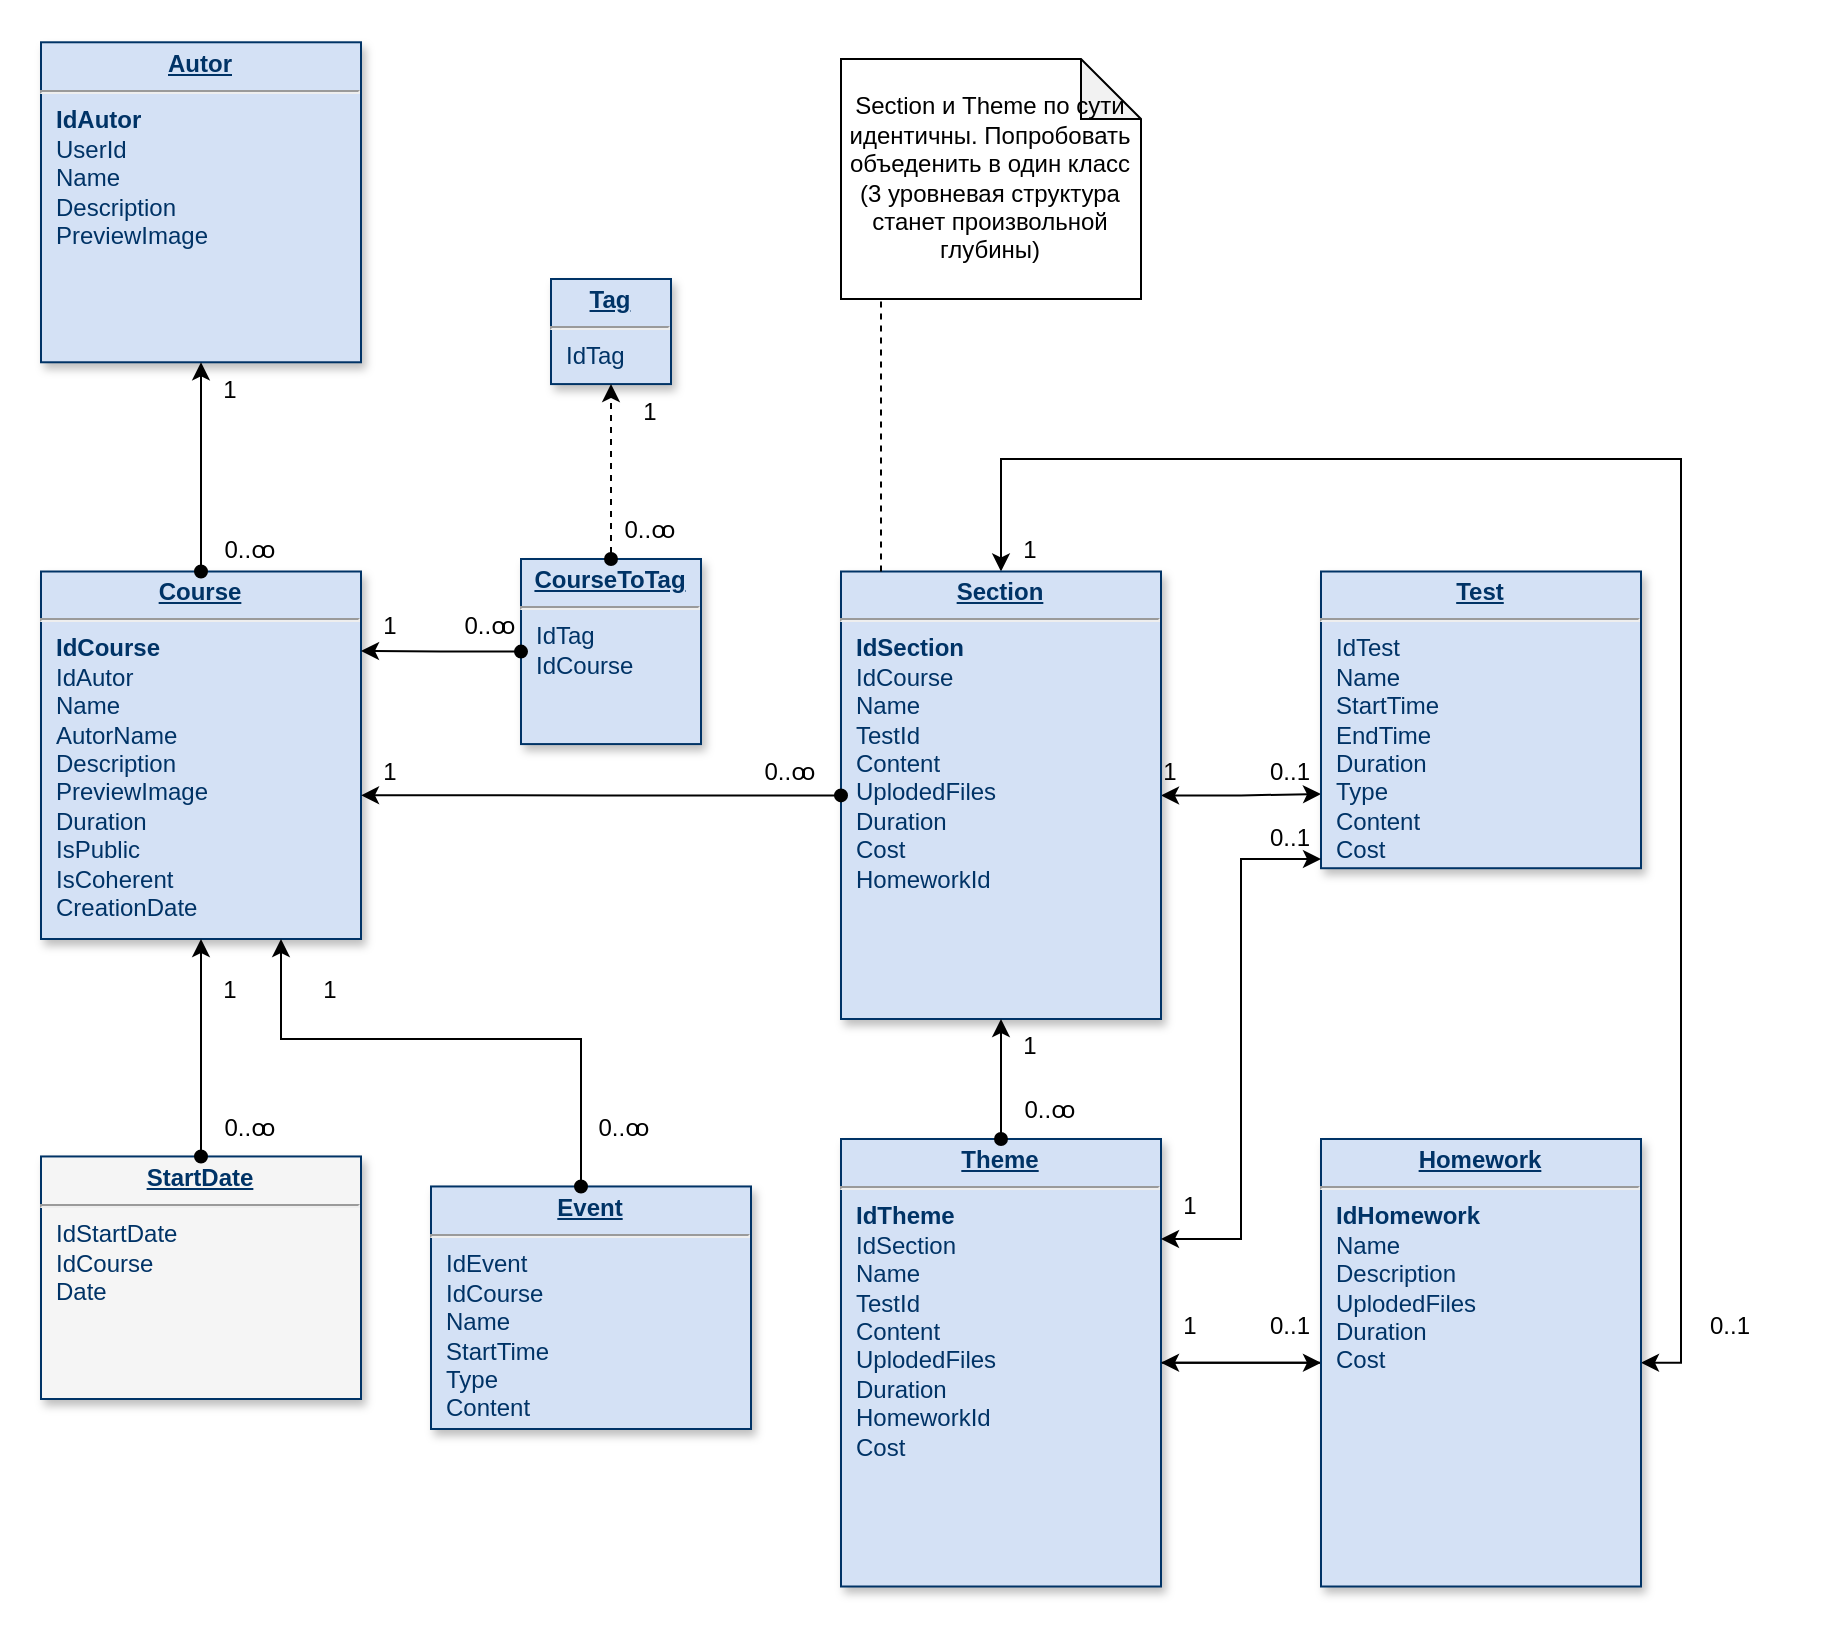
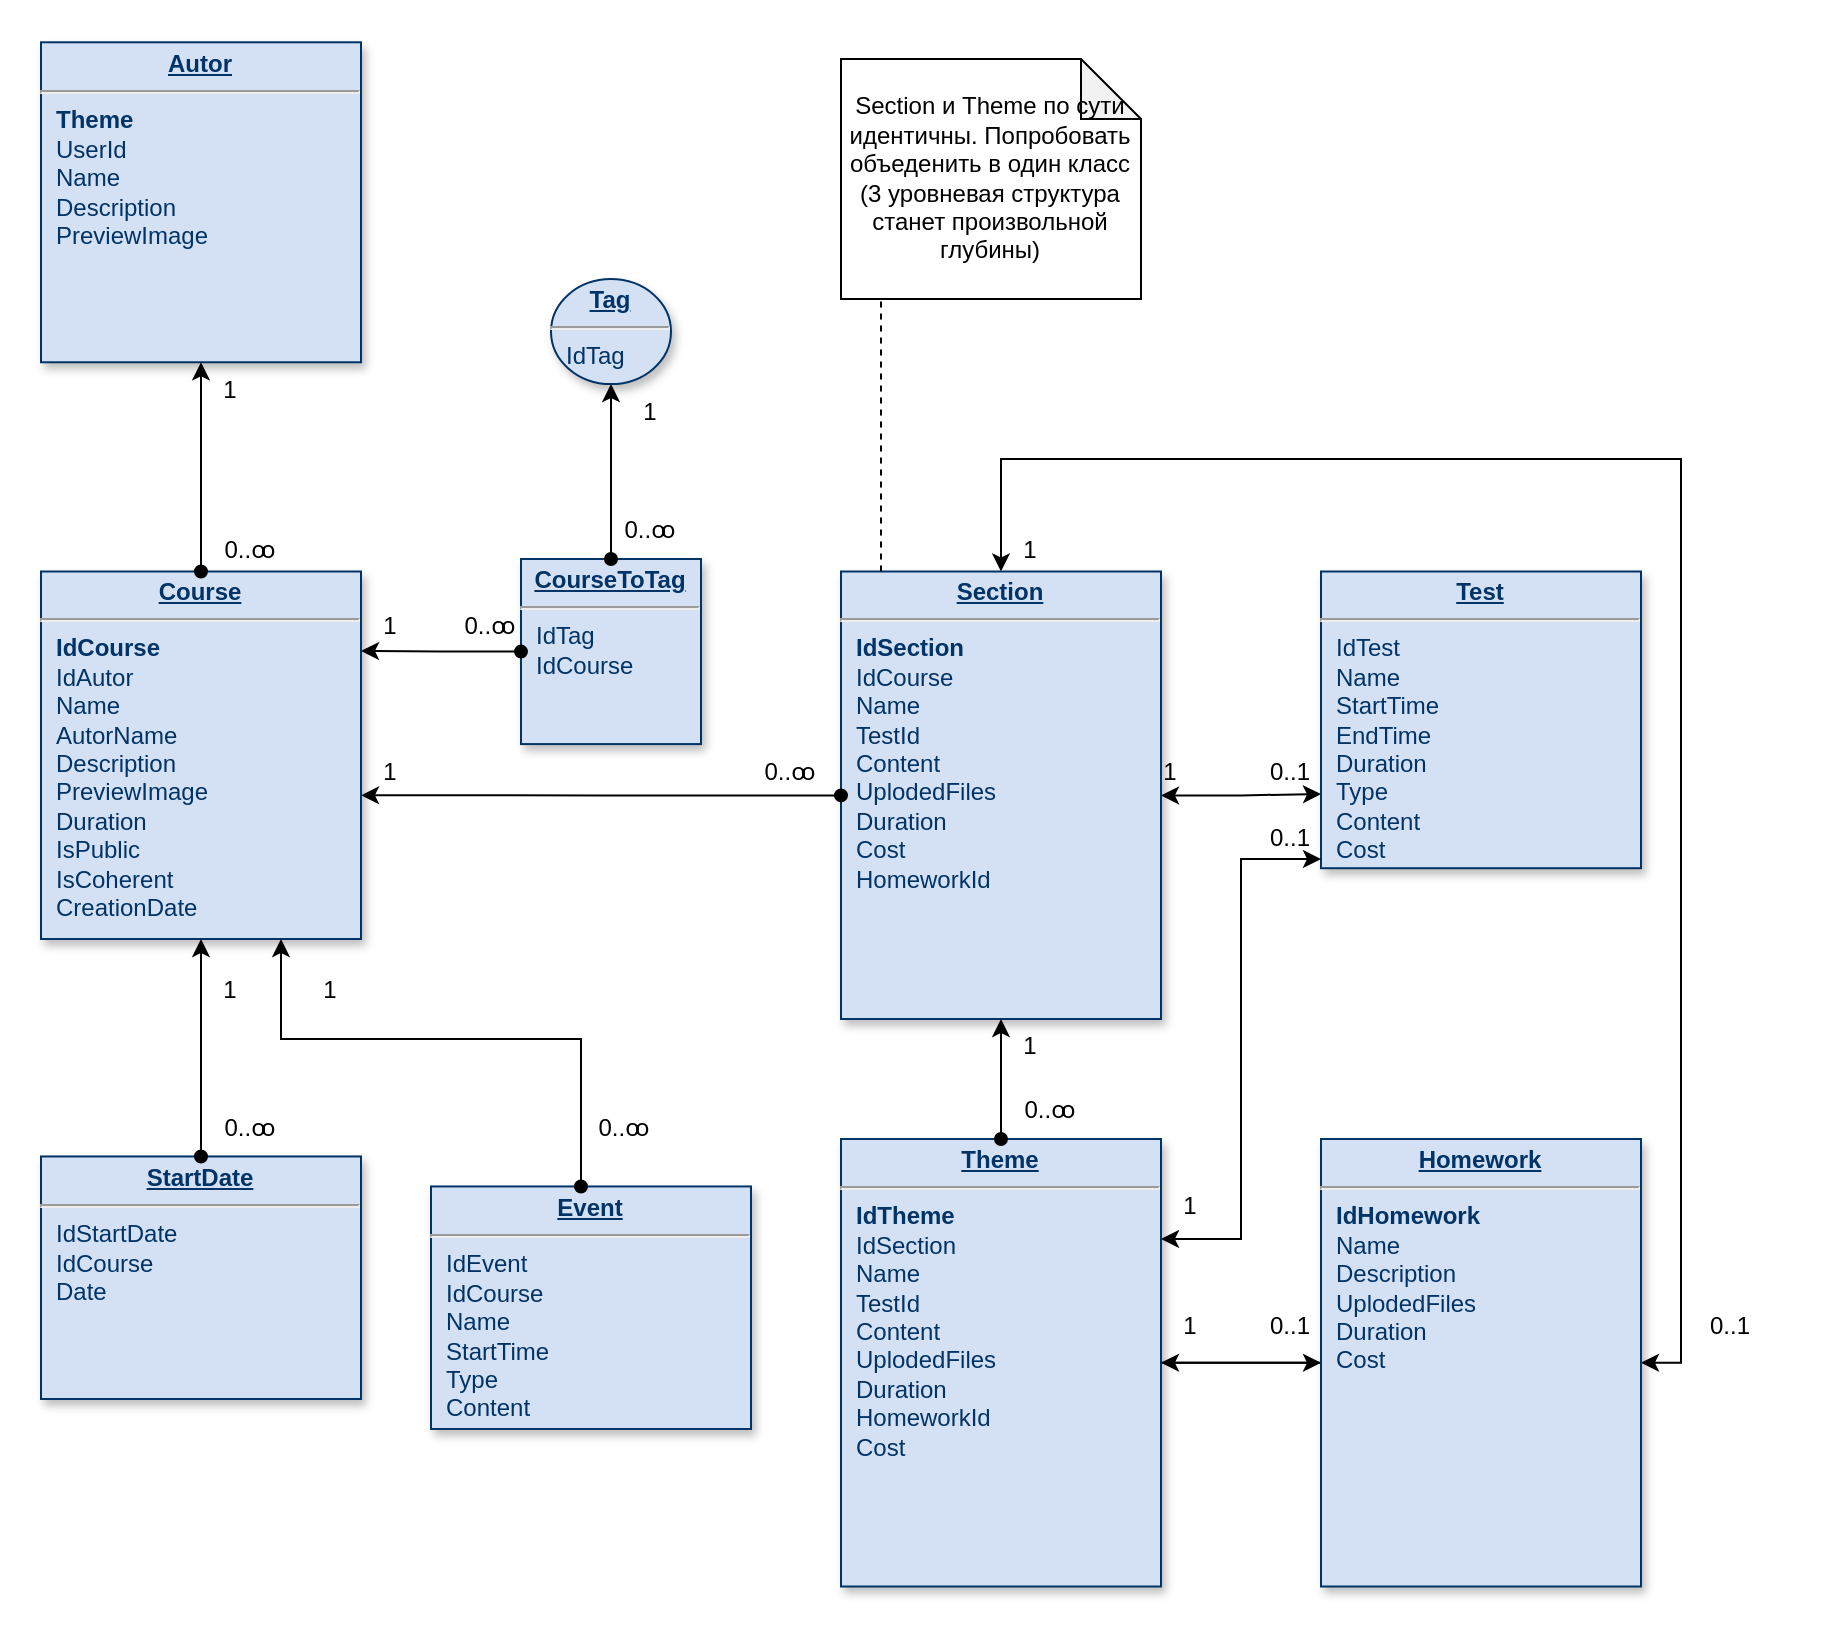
node "Autor IdAutor UserId Name Description PreviewImage": label "Autor IdAutor UserId Name Description PreviewImage" -> "Autor Theme UserId Name Description PreviewImage"
node "Tag IdTag": shape rectangle -> ellipse
edge "Tag IdTag" -- "CourseToTag IdTag IdCourse": style dashed -> solid
node "StartDate IdStartDate IdCourse Date": fillcolor #f5f5f5 -> #d4e1f5
